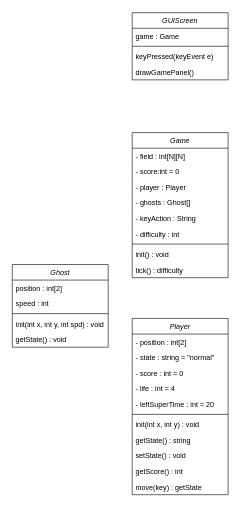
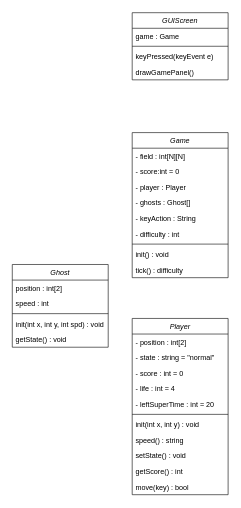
node "getState() : string": label "getState() : string" -> "speed() : string"
node "move(key) : getState": label "move(key) : getState" -> "move(key) : bool"
